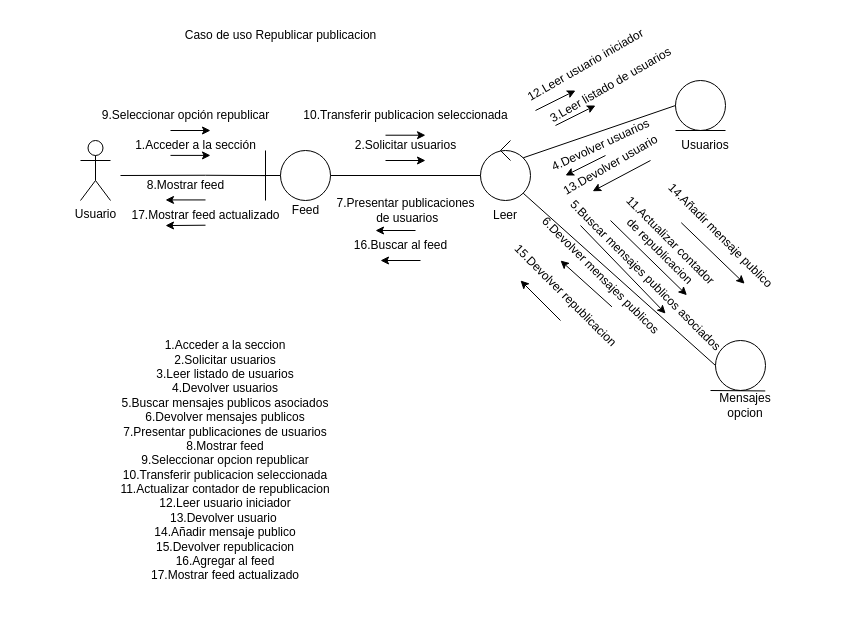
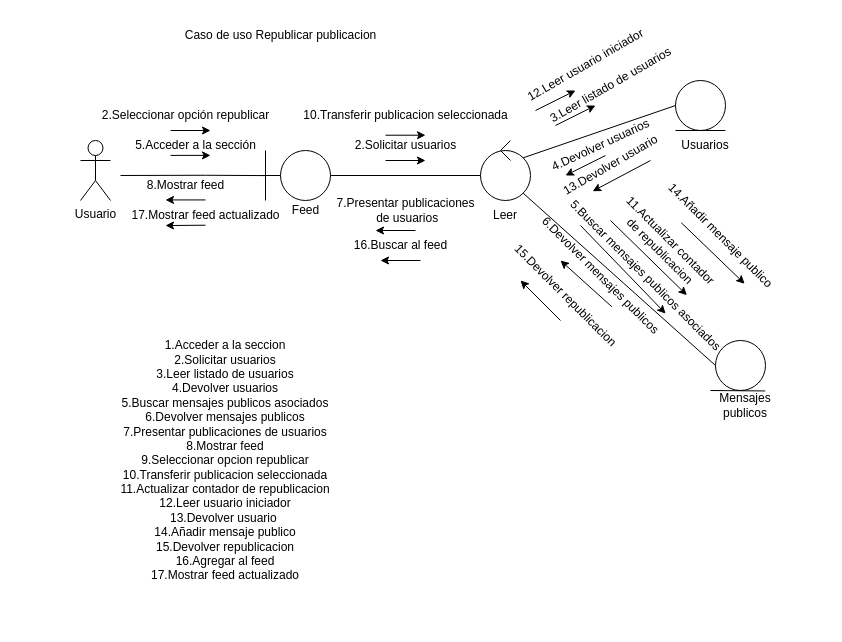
node "9.Seleccionar opción republicar": label "9.Seleccionar opción republicar" -> "2.Seleccionar opción republicar"
node "1.Acceder a la sección": label "1.Acceder a la sección" -> "5.Acceder a la sección"
node "Mensajes opcion": label "Mensajes opcion" -> "Mensajes publicos"
